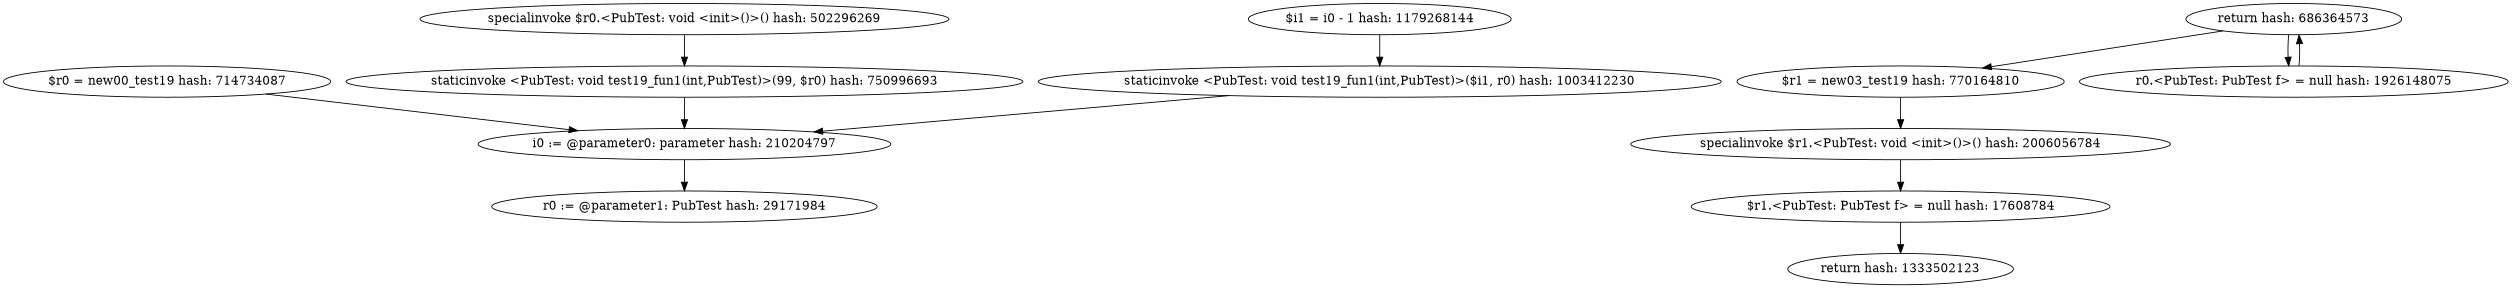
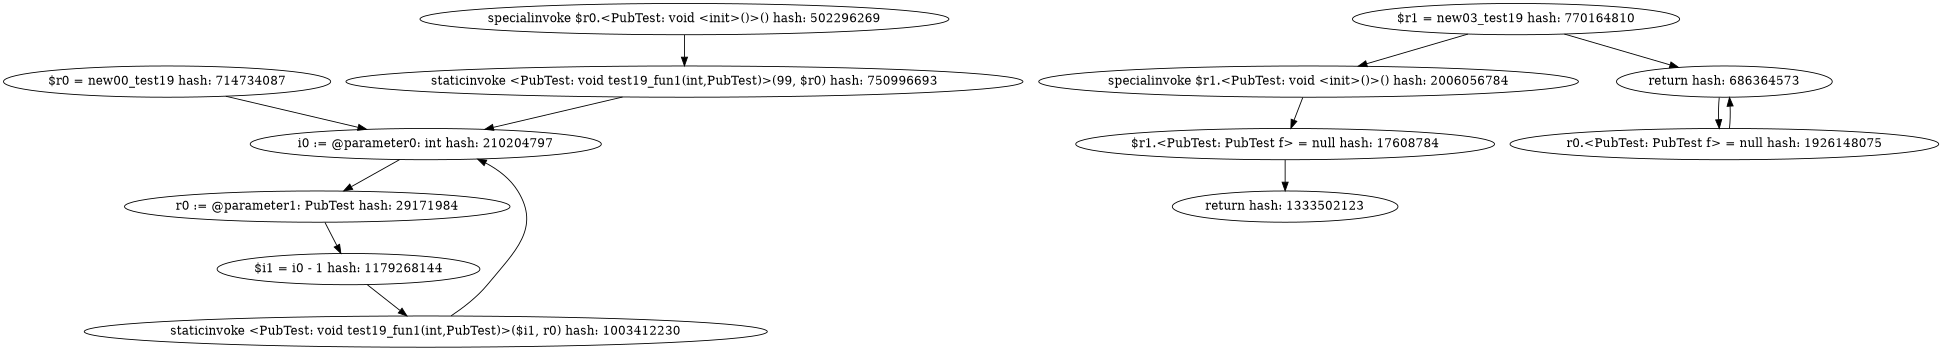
edge "return hash: 686364573" -> "$r1 = new03_test19 hash: 770164810": reversed
node "i0 := @parameter0: parameter hash: 210204797": label "i0 := @parameter0: parameter hash: 210204797" -> "i0 := @parameter0: int hash: 210204797"
edge "r0 := @parameter1: PubTest hash: 29171984" -> "$i1 = i0 - 1 hash: 1179268144": added
